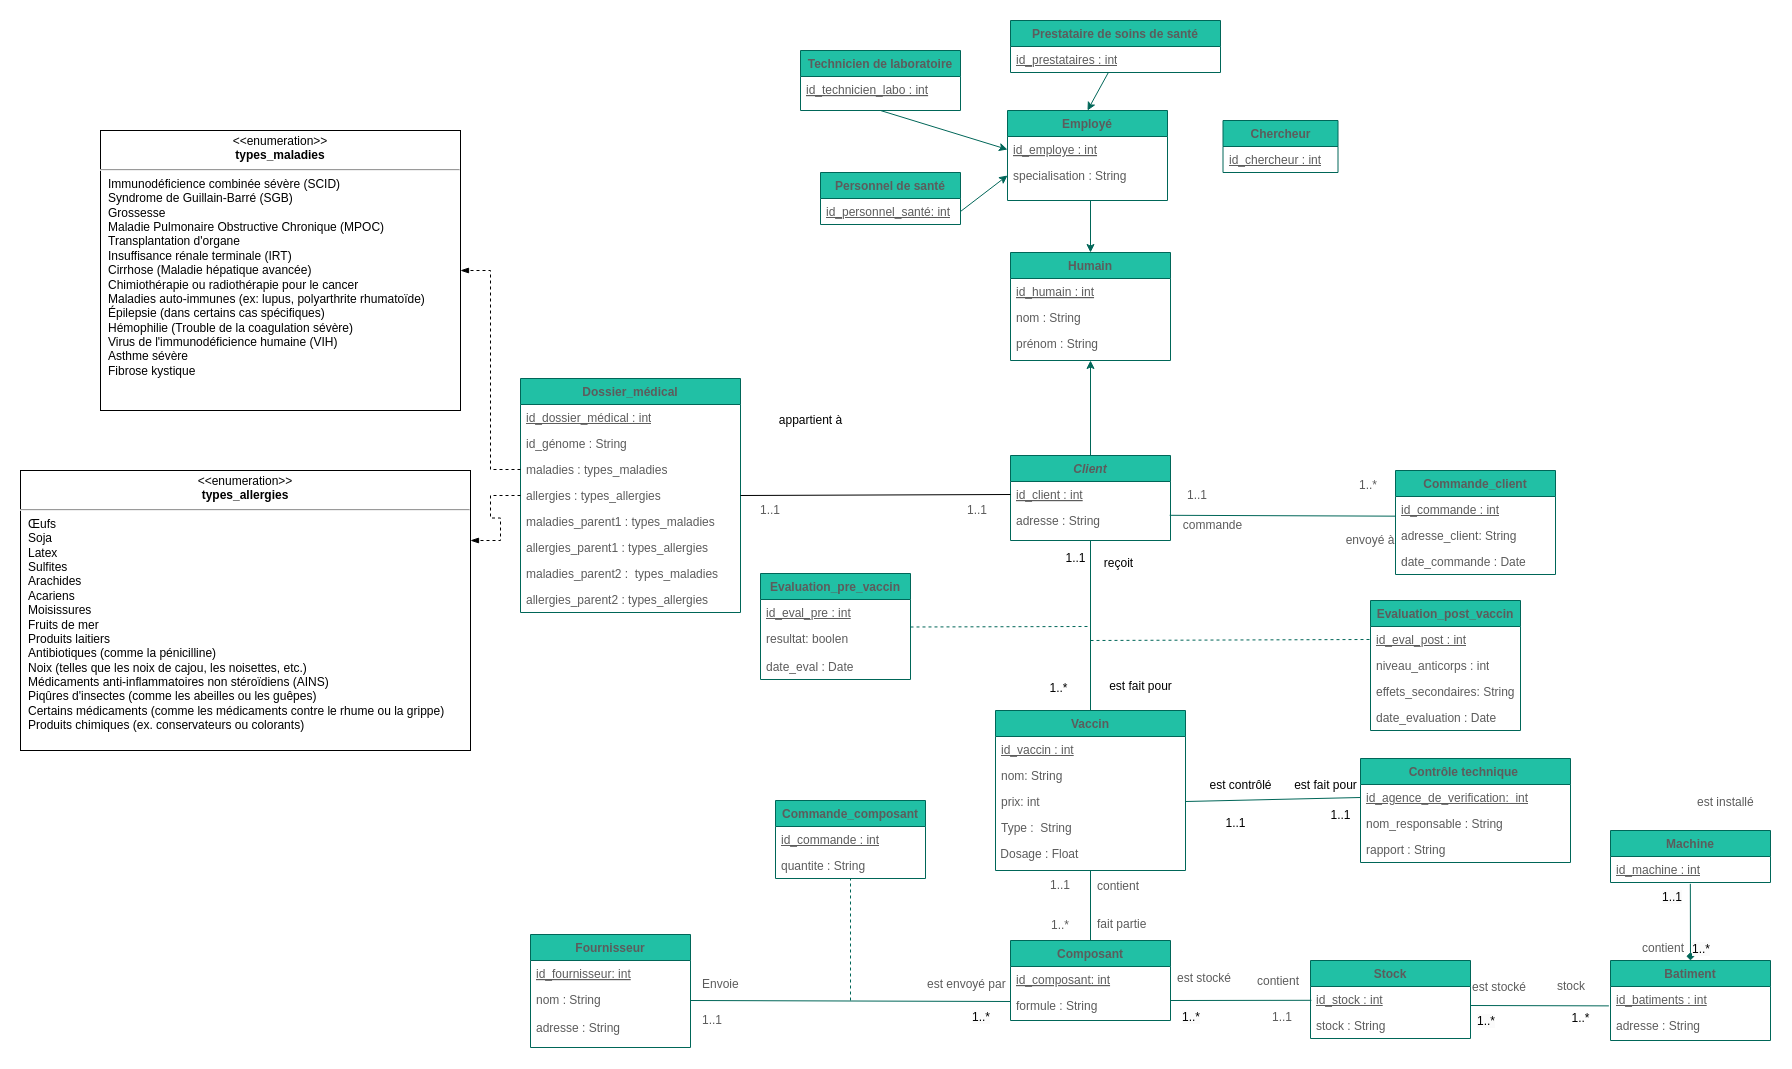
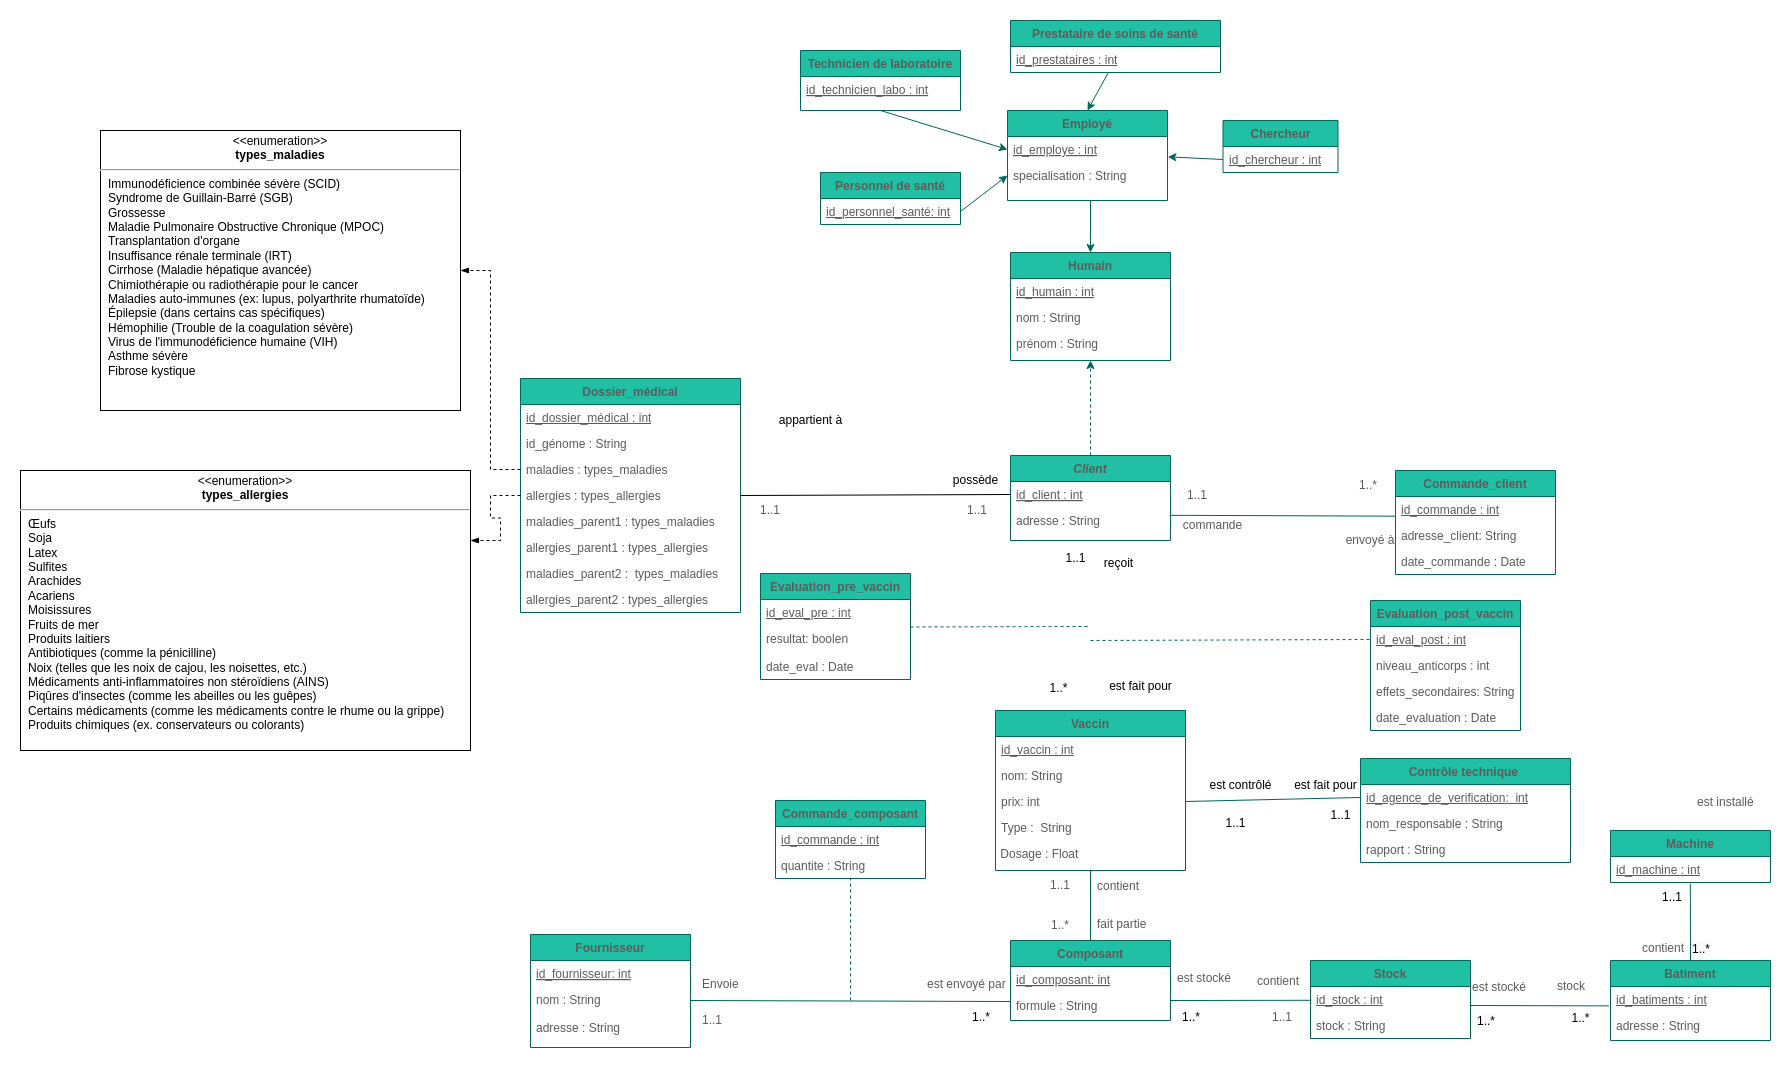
edge "id_chercheur : int" -> "specialisation : String": added
edge "Client" -> "Humain": style solid -> dashed
node "possède": added
edge "Client" -- "Vaccin": removed
edge "id_machine : int" -> "Batiment": arrowhead diamond -> none
